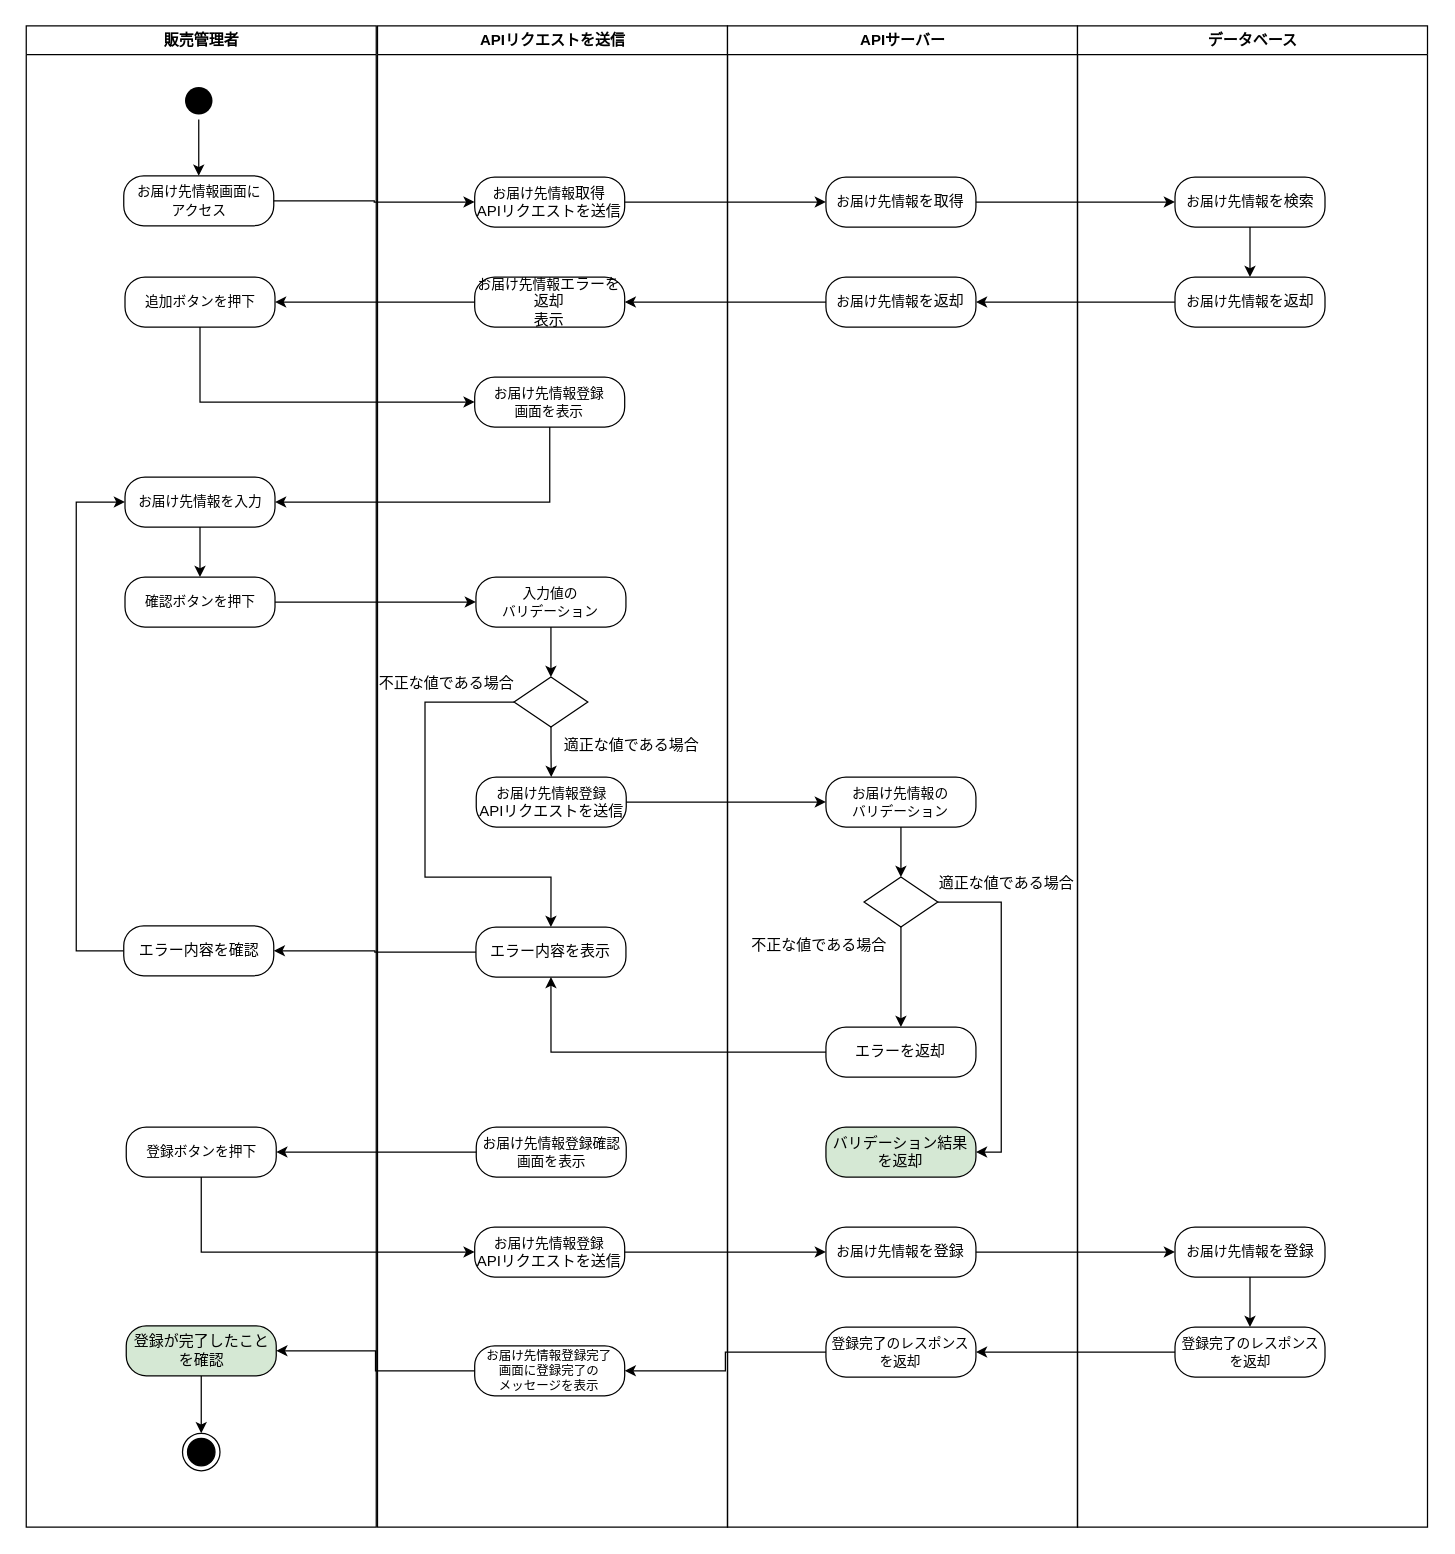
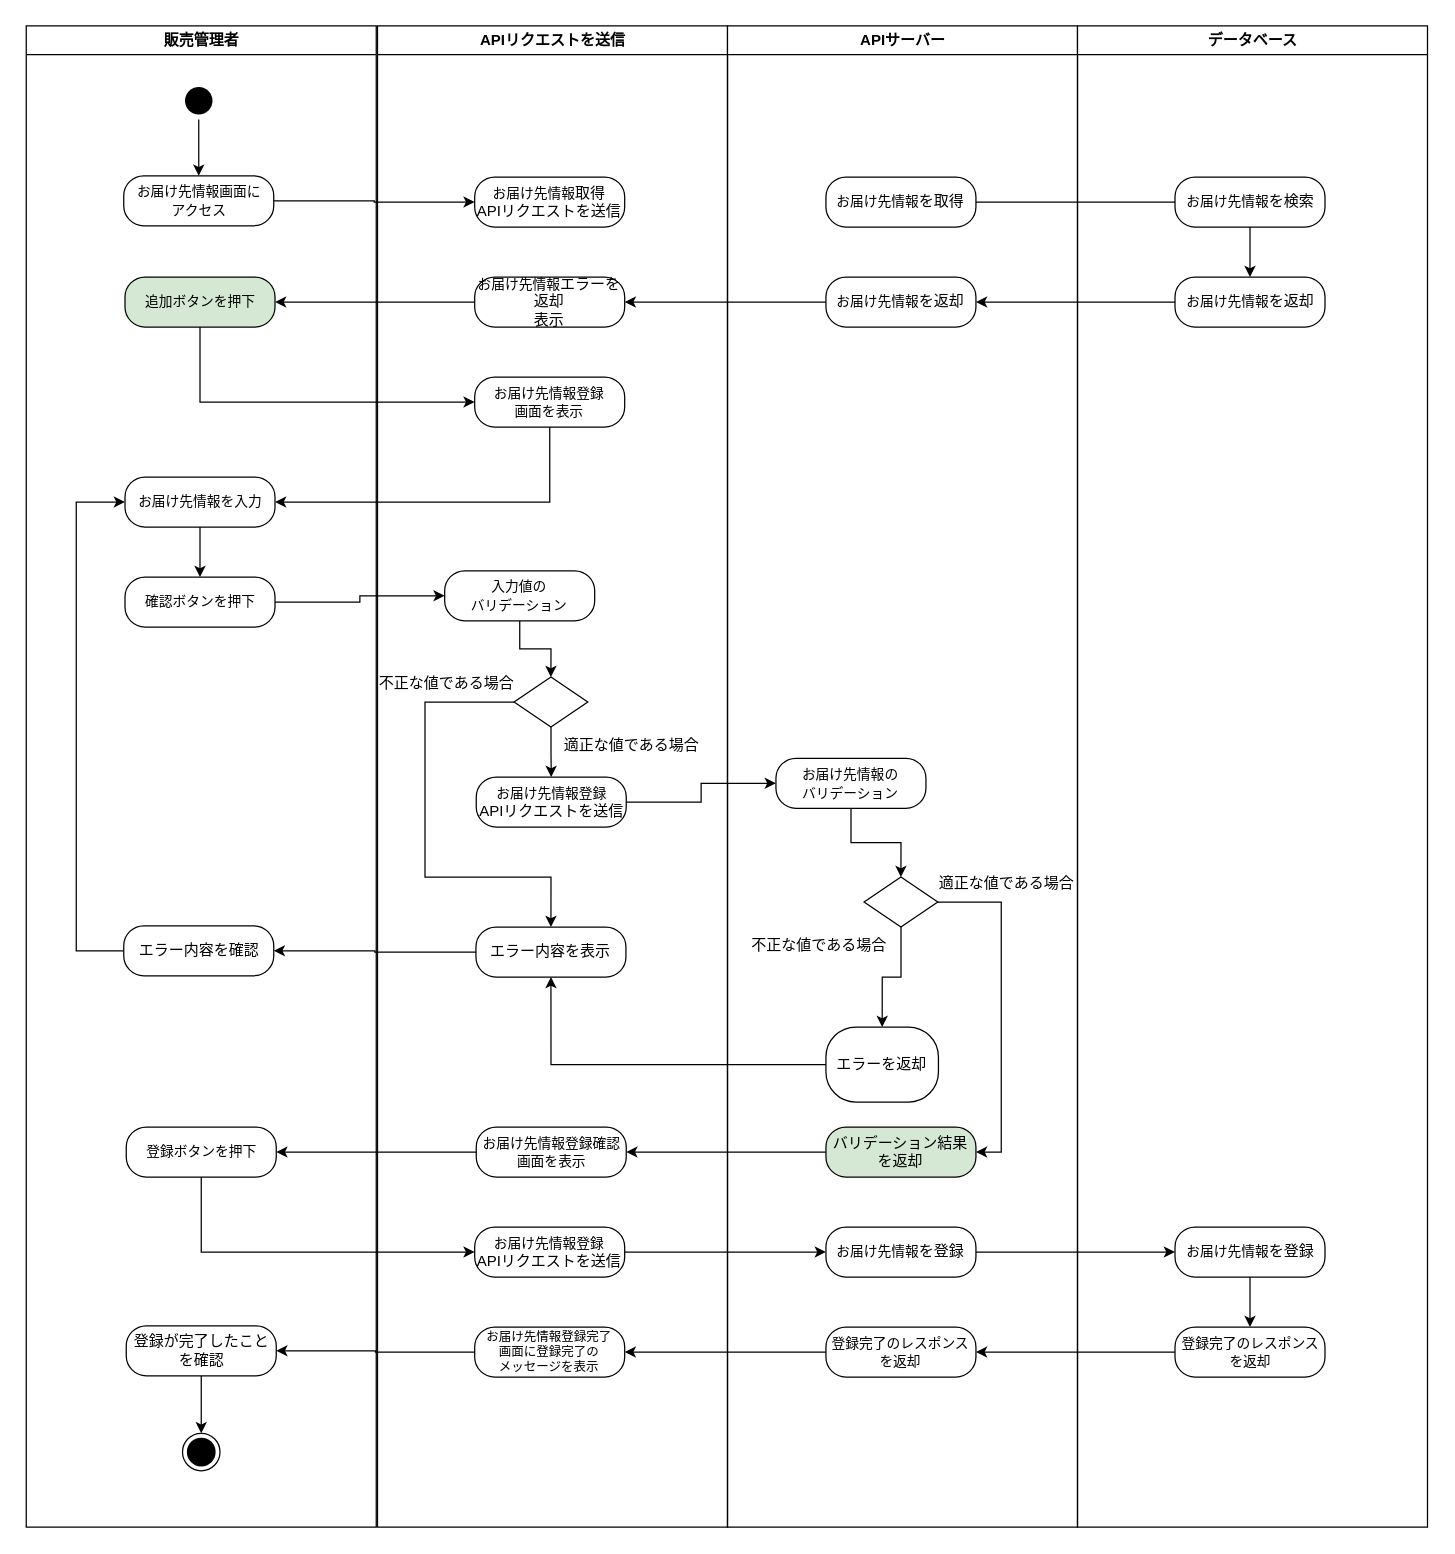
edge "お届け先情報取得 APIリクエストを送信" -> "お届け先情報を取得": removed
edge "お届け先情報を取得" -> "お届け先情報を検索": arrowhead classic -> none
node "追加ボタンを押下": fillcolor #ffffff -> #d5e8d4
node "入力値の バリデーション": moved (551, 602) -> (520, 596)
node "お届け先情報の バリデーション": moved (901, 802) -> (851, 783)
node "エラーを返却": size 150x50 -> 113x75
edge "バリデーション結果を返却" -> "お届け先情報登録確認 画面を表示": added
node "登録が完了したことを確認": fillcolor #d5e8d4 -> #ffffff
node "お届け先情報登録完了 画面に登録完了の メッセージを表示": moved (550, 1371) -> (550, 1352)
